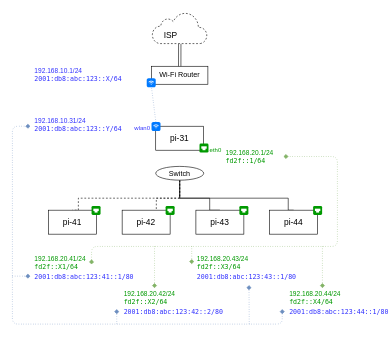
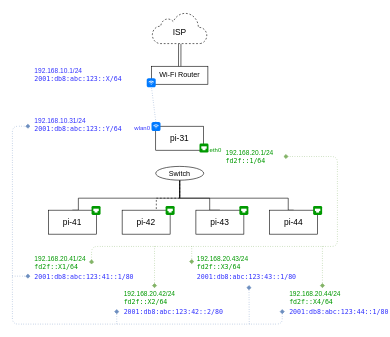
node "ISP": moved (171, 36) -> (180, 33)
edge "Switch" -- "pi-41": style dashed -> solid
